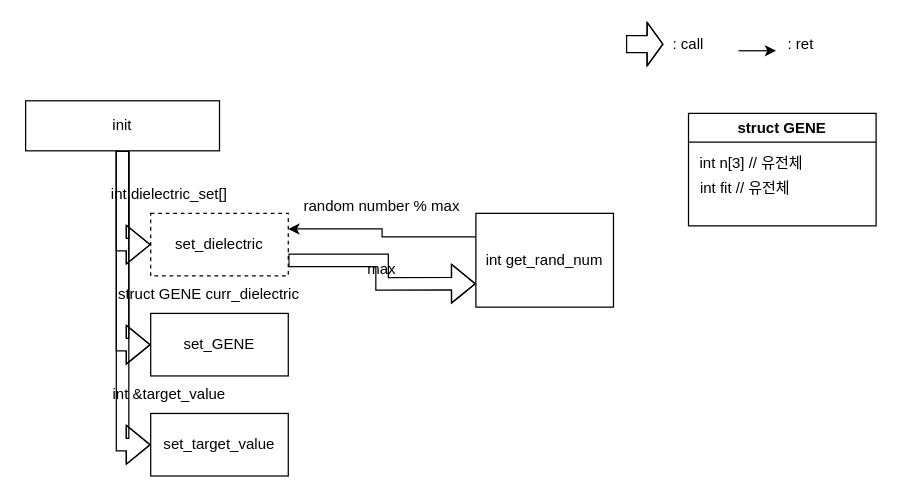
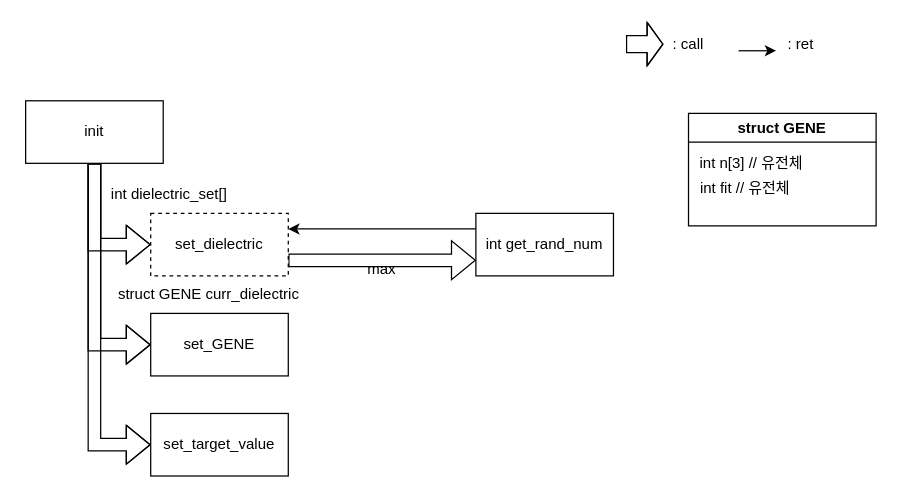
node "init": size 194x50 -> 138x63
node "random number % max": removed
node "int get_rand_num": size 138x94 -> 138x63
node "int &target_value": removed
